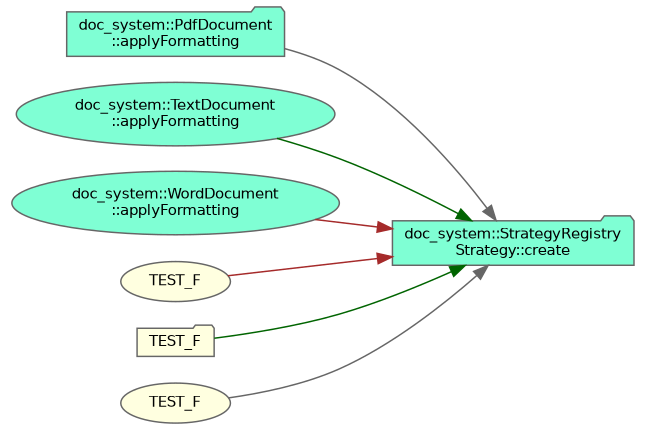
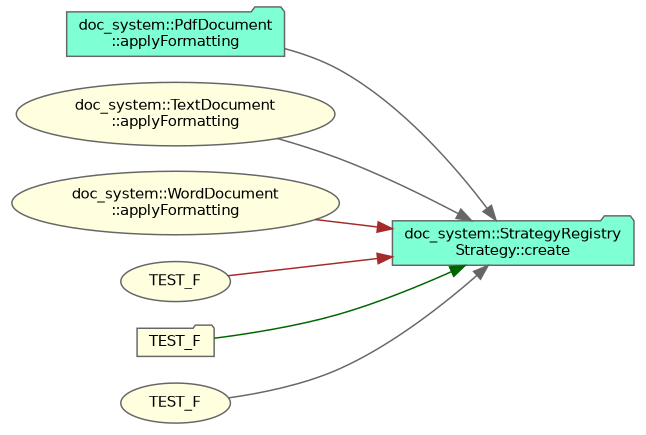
node "doc_system::TextDocument ::applyFormatting": fillcolor aquamarine -> lightyellow
edge "doc_system::TextDocument ::applyFormatting" -> "doc_system::StrategyRegistry Strategy::create": color darkgreen -> gray40
node "doc_system::WordDocument ::applyFormatting": fillcolor aquamarine -> lightyellow
